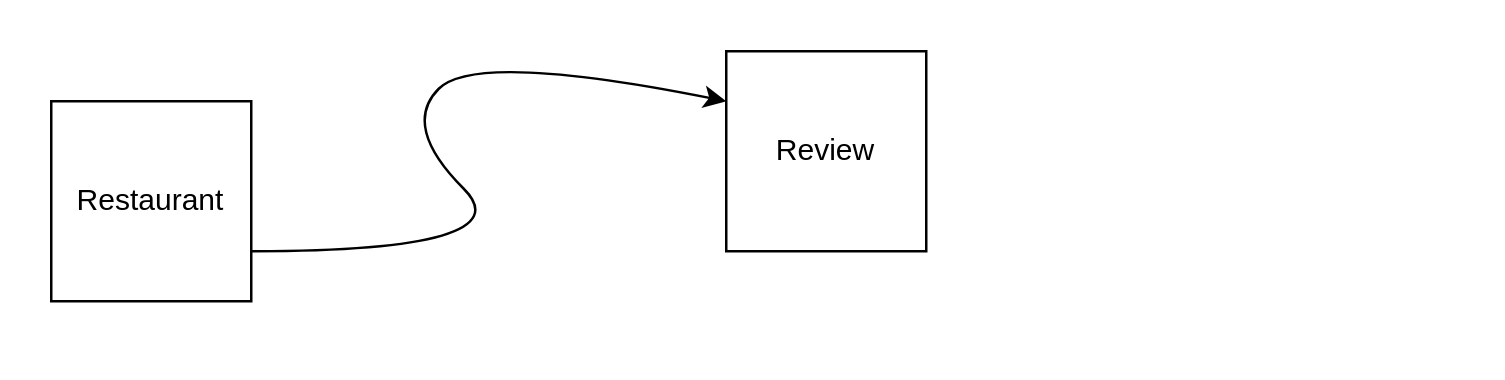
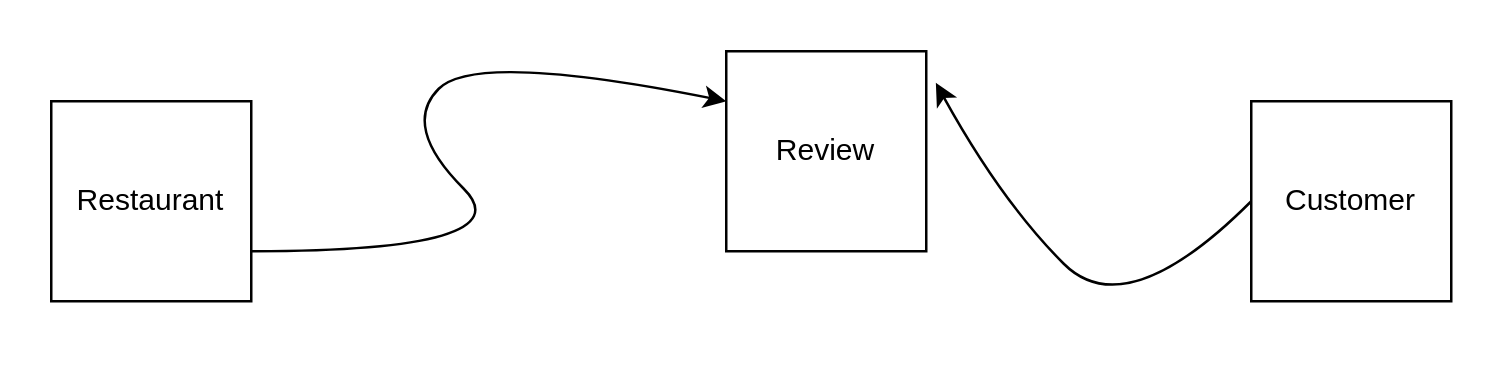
node "Customer": added
edge "Customer" -> "Review": added
